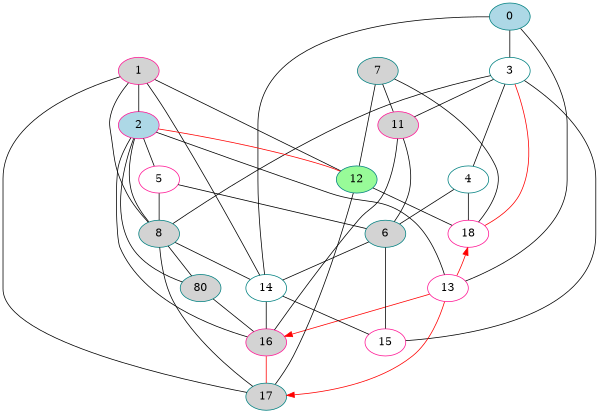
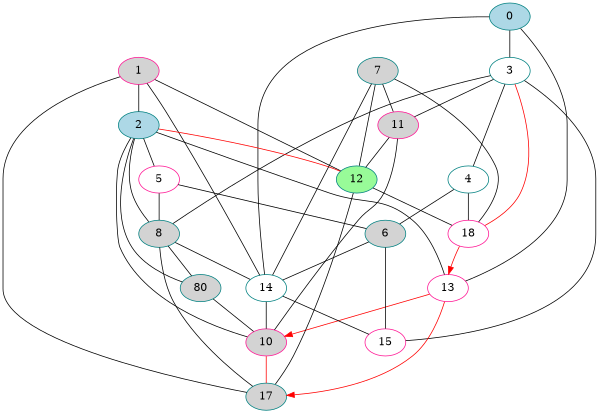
node "2": color deeppink -> teal
edge "1" -- "8": removed
edge "7" -- "14": added
edge "11" -- "6": now "11" -- "12"
edge "13" -> "18": reversed
node "16": label "16" -> "10"
